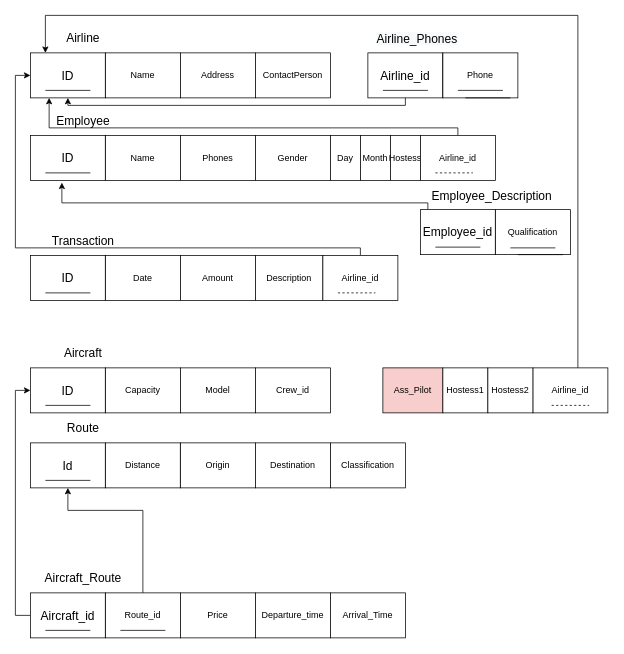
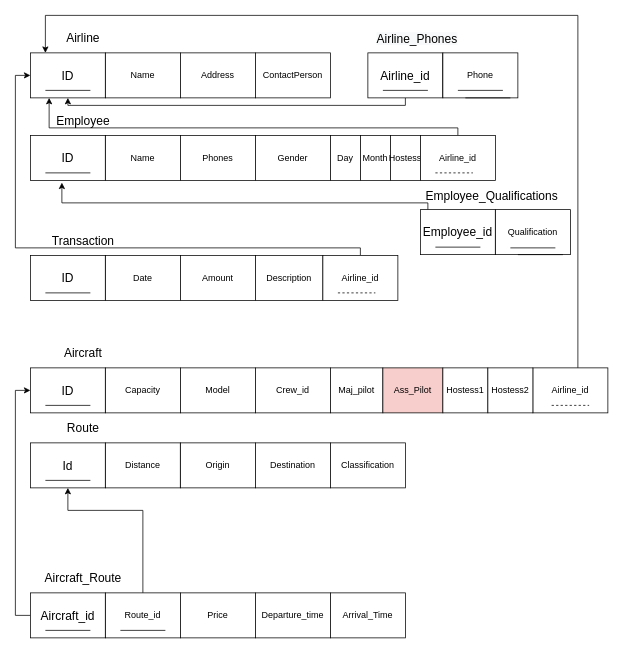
node "Employee_Description": label "Employee_Description" -> "Employee_Qualifications"
node "Maj_pilot": added
